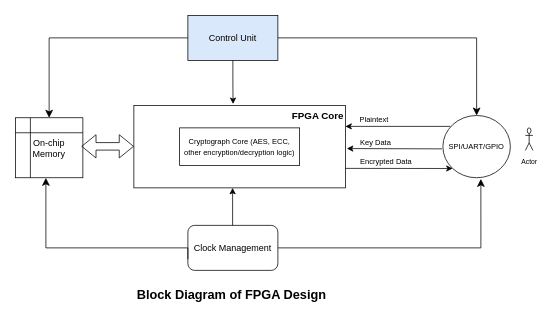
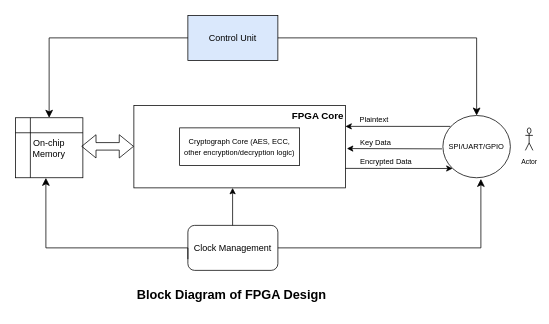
edge "Control Unit" -> "FPGA Core": removed
